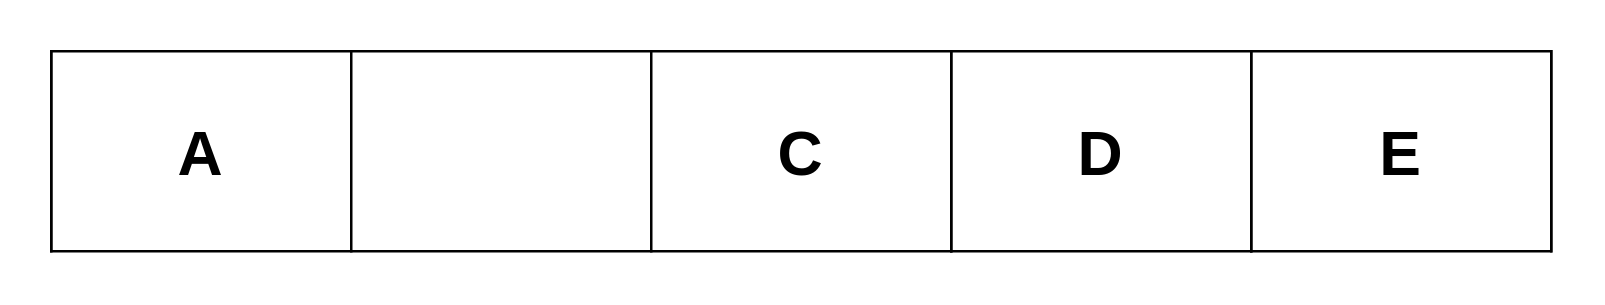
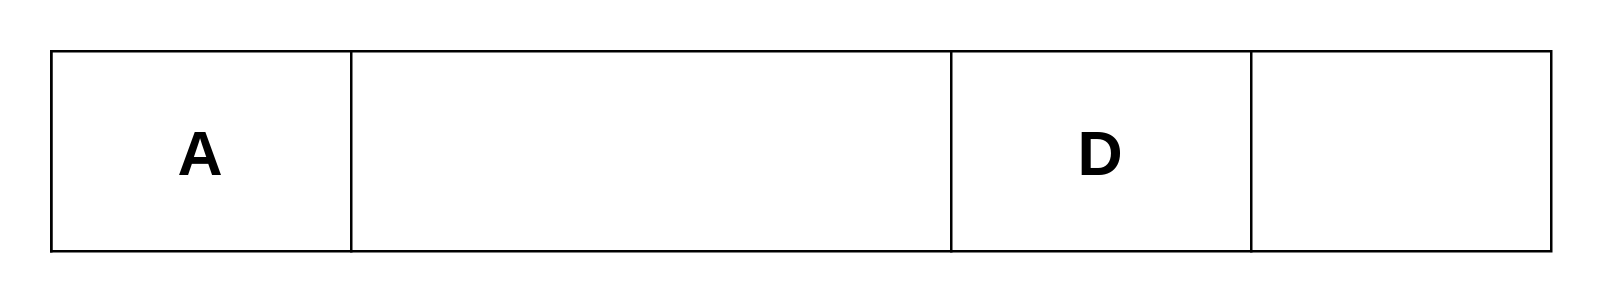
node "C": removed
node "E": removed
